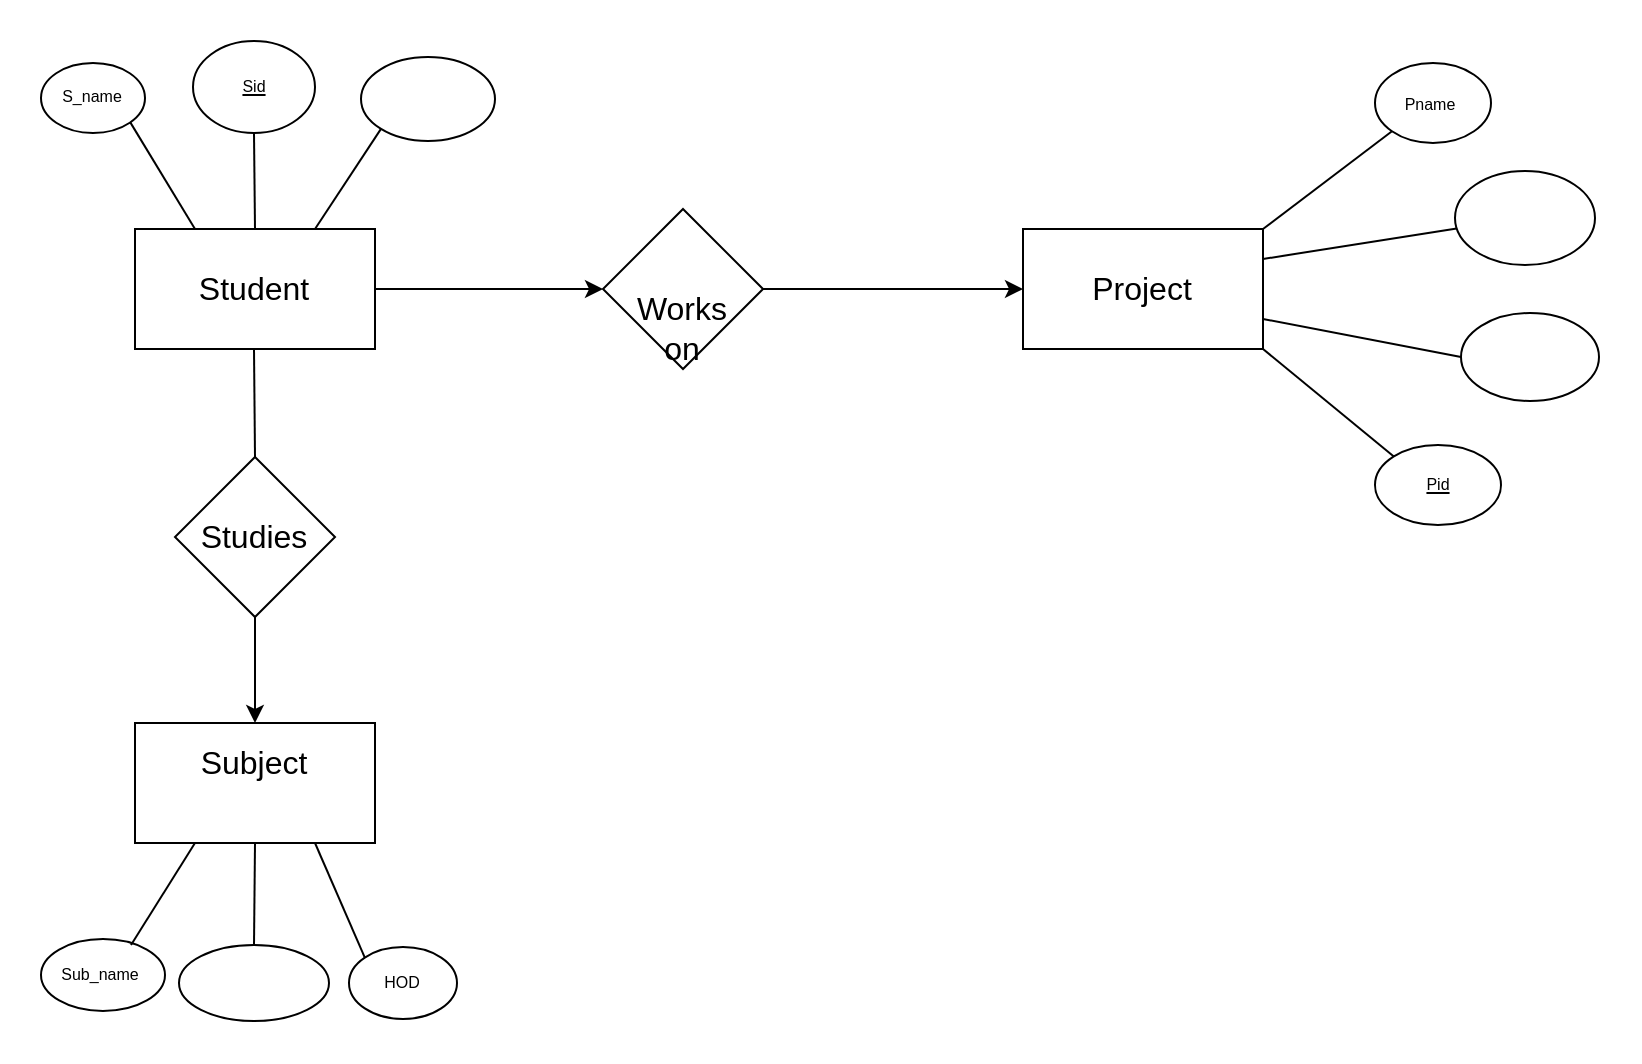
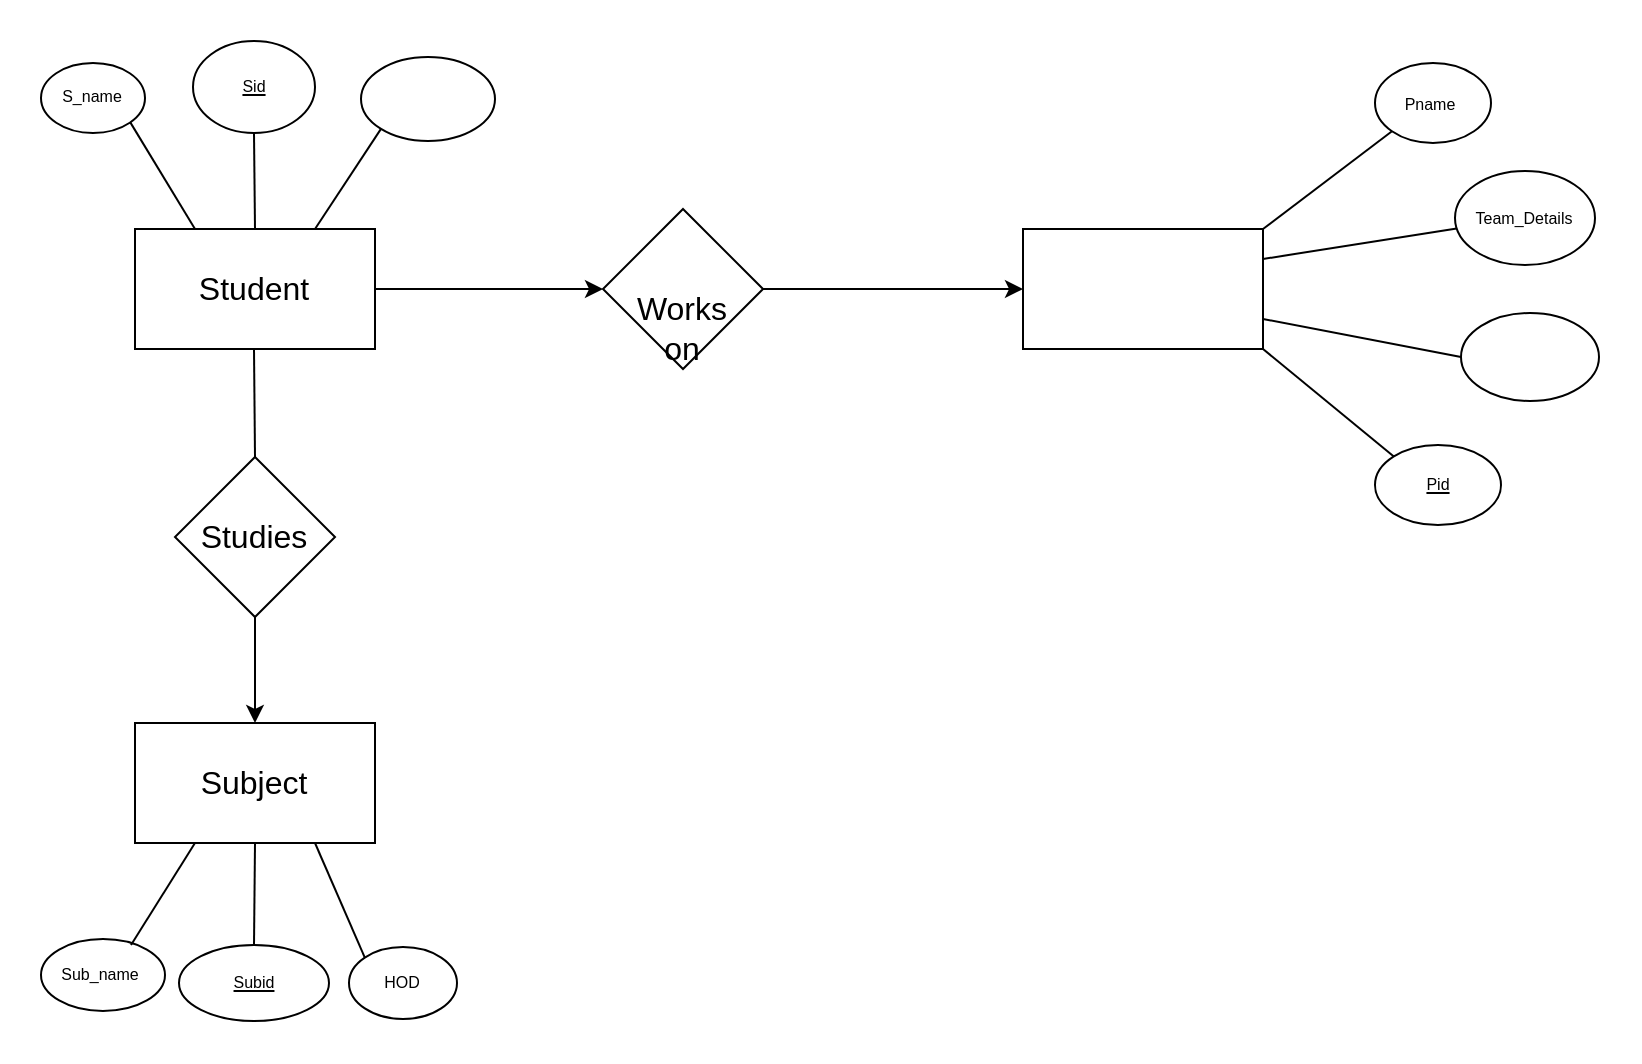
node "Team_Details": added
node "Project": removed
node "Subject": moved (255, 763) -> (255, 783)
node "Subid": added
